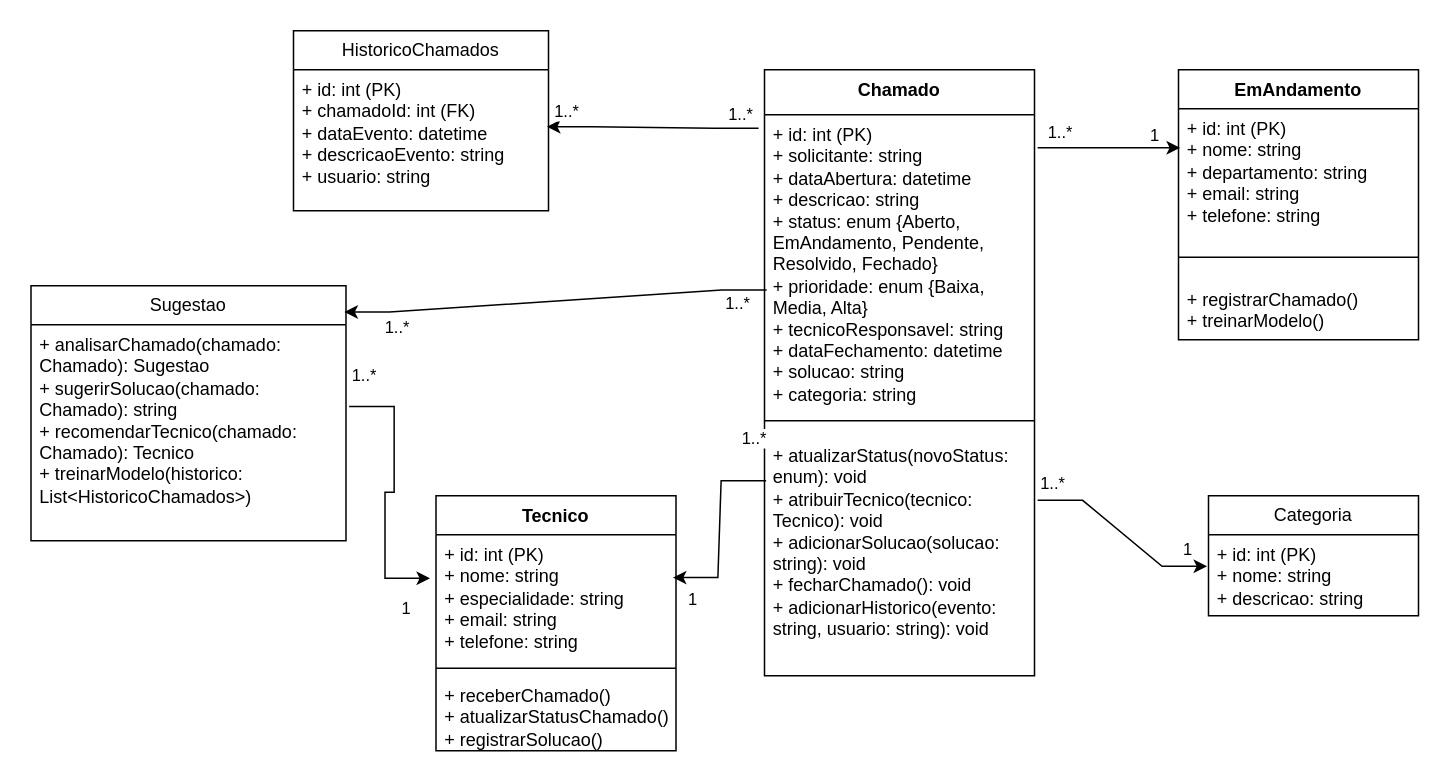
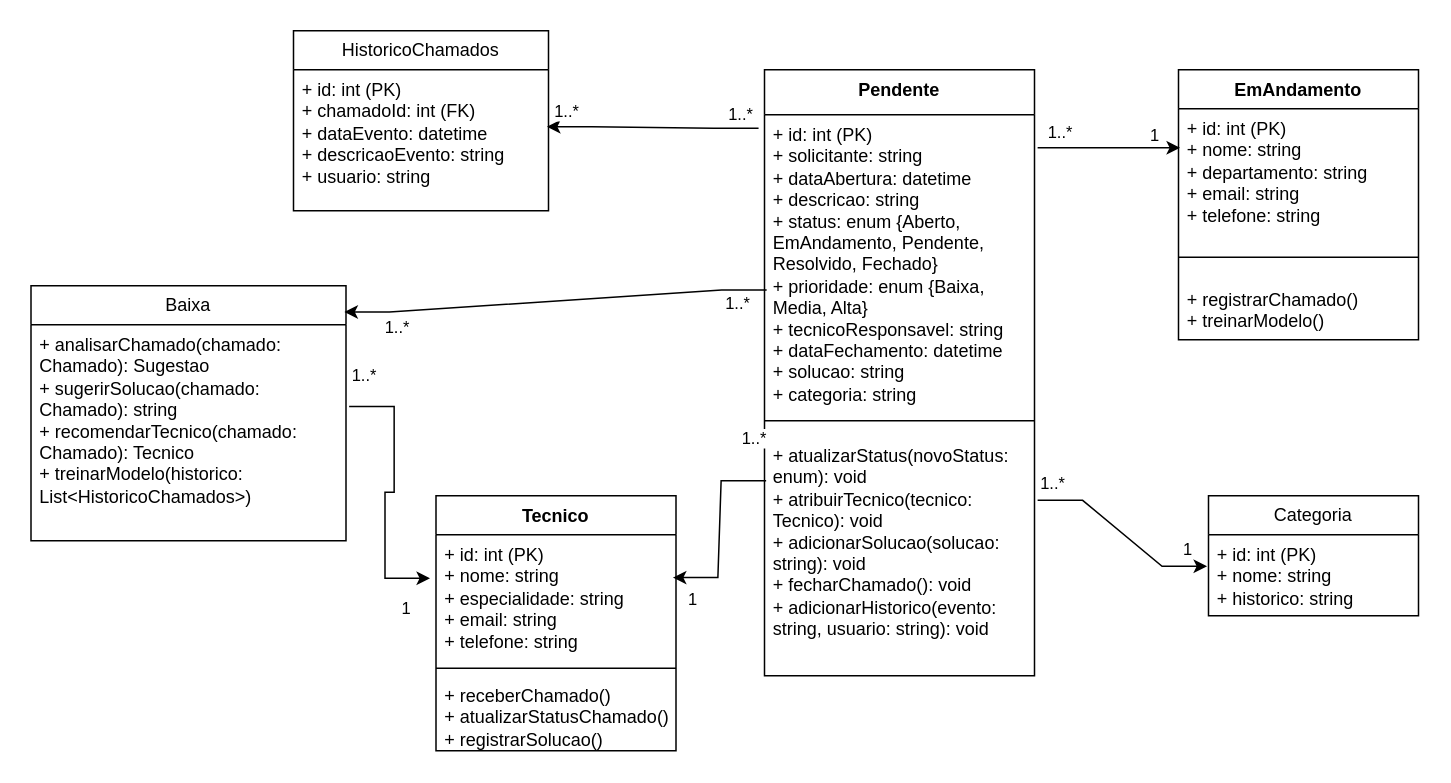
node "Chamado": label "Chamado" -> "Pendente"
node "Sugestao": label "Sugestao" -> "Baixa"
node "+ id: int (PK) + nome: string + descricao: string": label "+ id: int (PK) + nome: string + descricao: string" -> "+ id: int (PK) + nome: string + historico: string"
